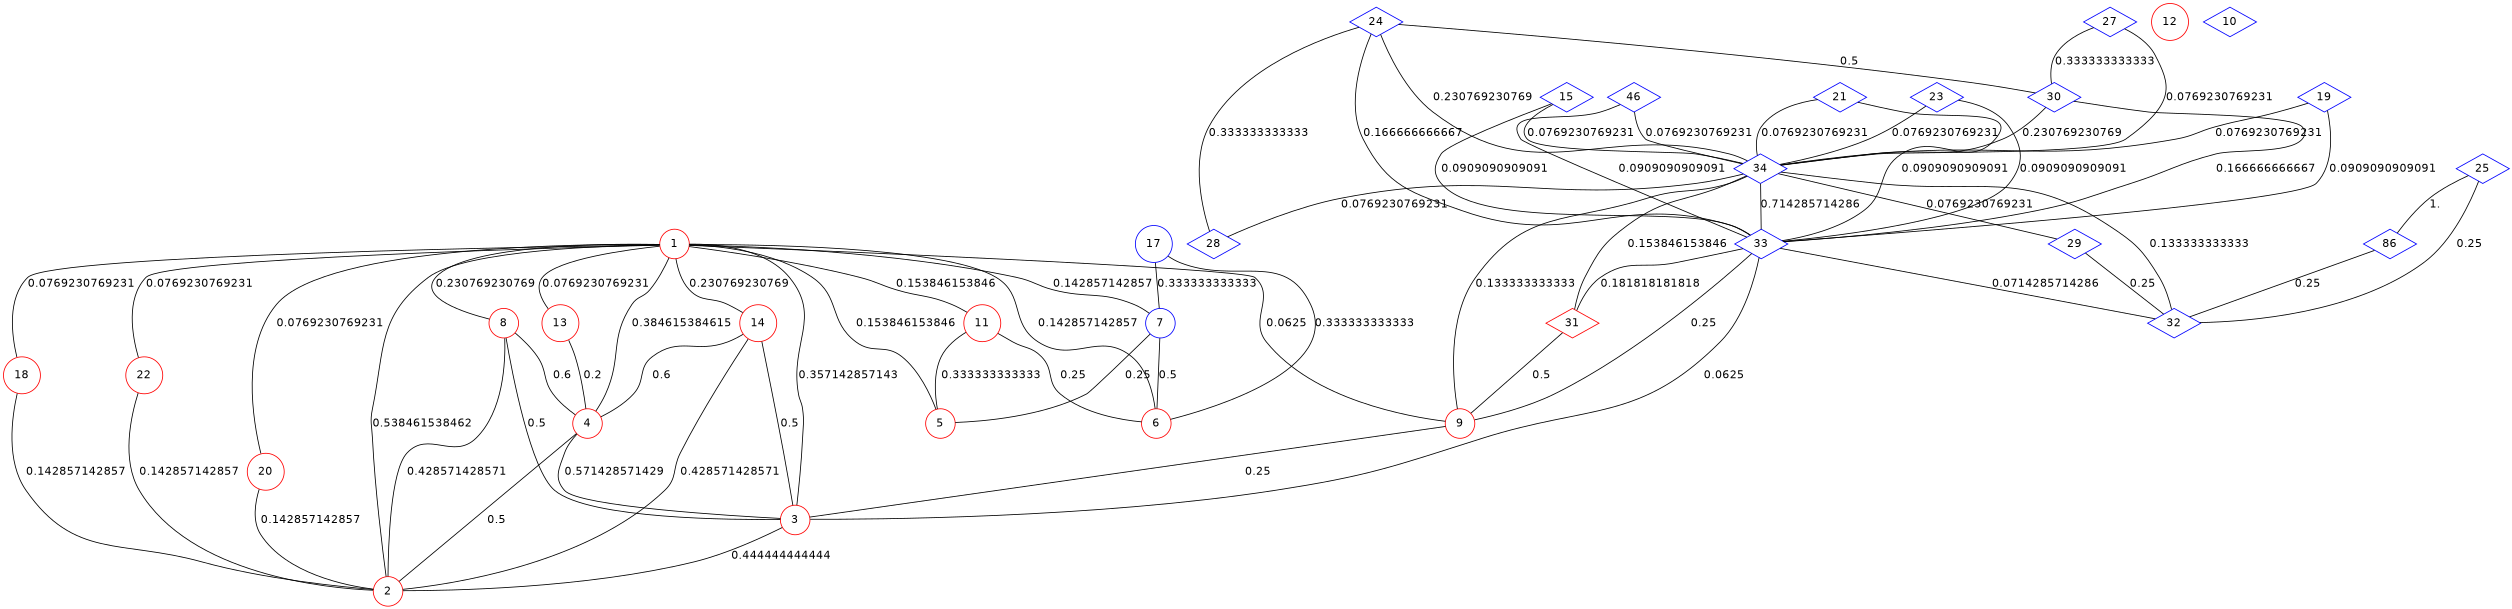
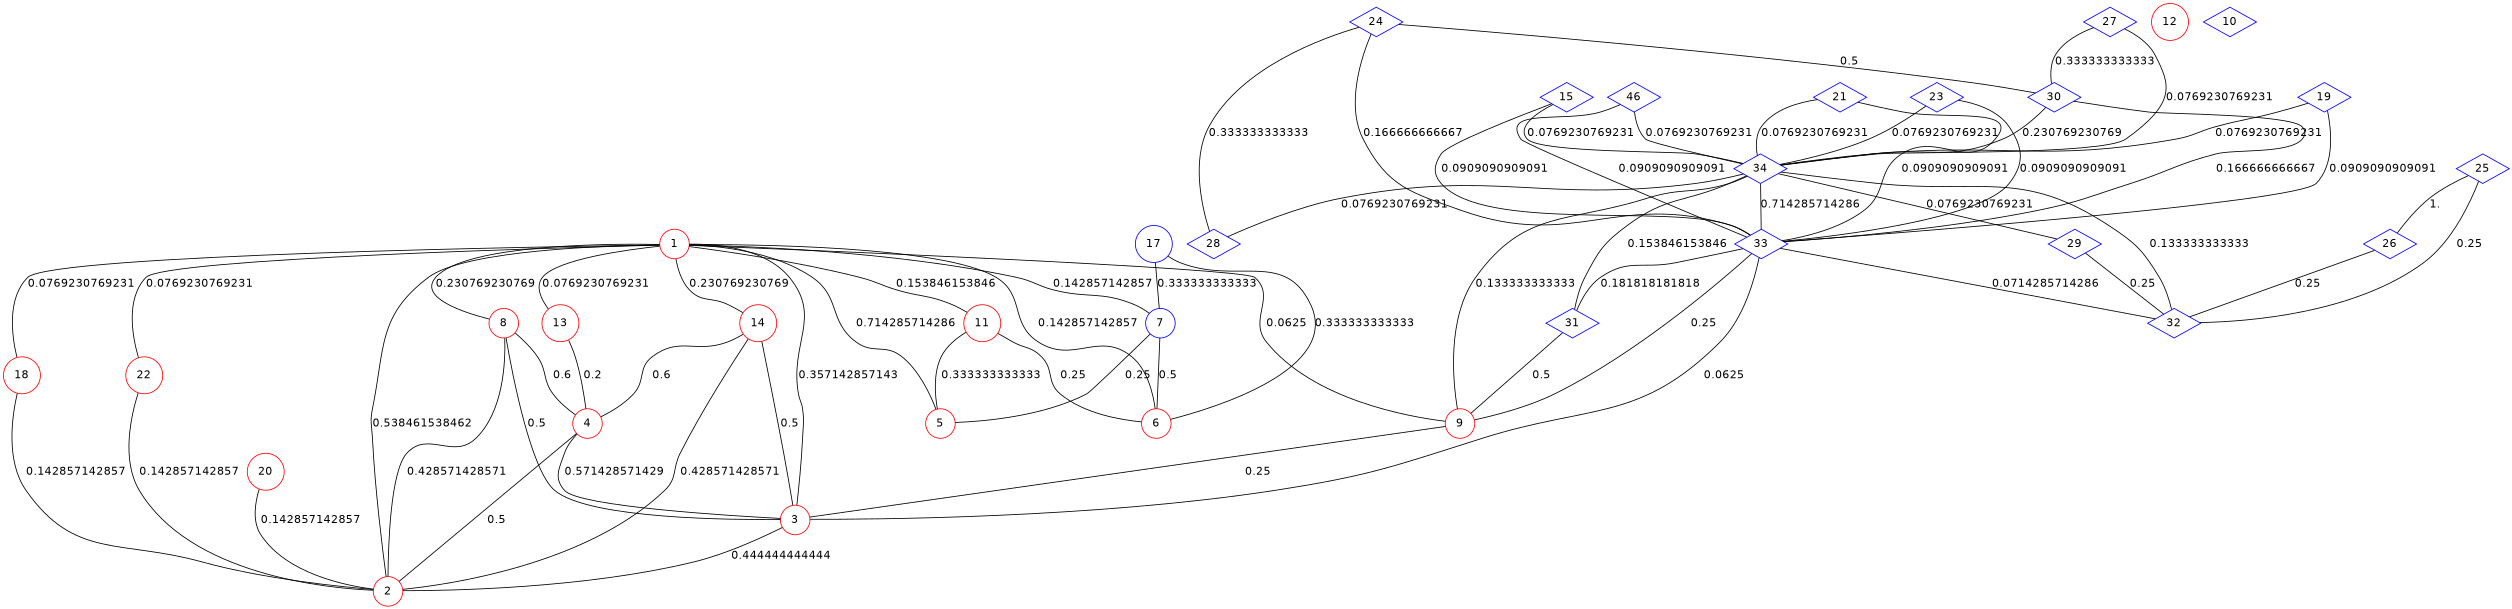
edge "24" -- "34": removed, label "0.230769230769"
node "86": label "86" -> "26"
edge "1" -- "20": removed, label "0.0769230769231"
edge "1" -- "5": label "0.153846153846" -> "0.714285714286"
node "31": color #ff0000 -> #0000ff
edge "1" -- "4": removed, label "0.384615384615"
